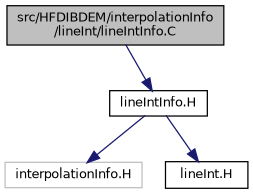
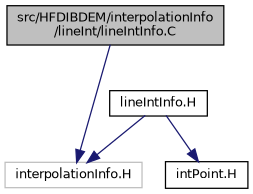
edge "src/HFDIBDEM/interpolationInfo /lineInt/lineIntInfo.C" -> "lineIntInfo.H": now "src/HFDIBDEM/interpolationInfo /lineInt/lineIntInfo.C" -> "interpolationInfo.H"
node "lineInt.H": label "lineInt.H" -> "intPoint.H"
